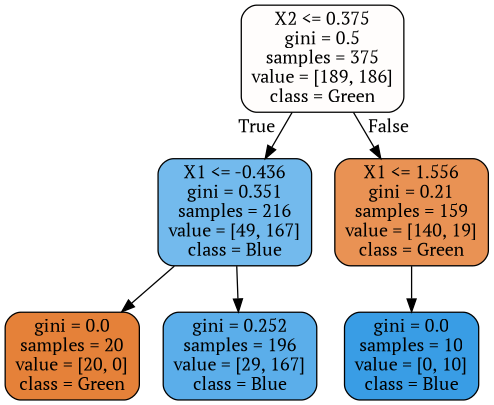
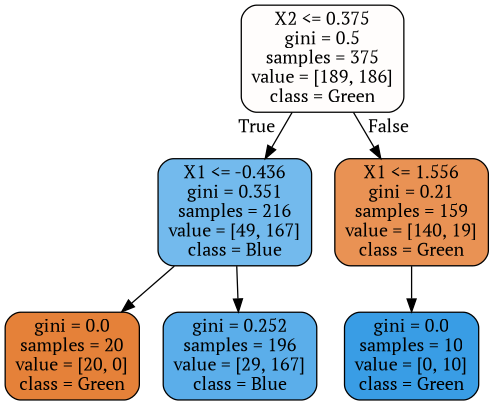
node "gini = 0.0 samples = 10 value = [0, 10] class = Blue": label "gini = 0.0 samples = 10 value = [0, 10] class = Blue" -> "gini = 0.0 samples = 10 value = [0, 10] class = Green"
